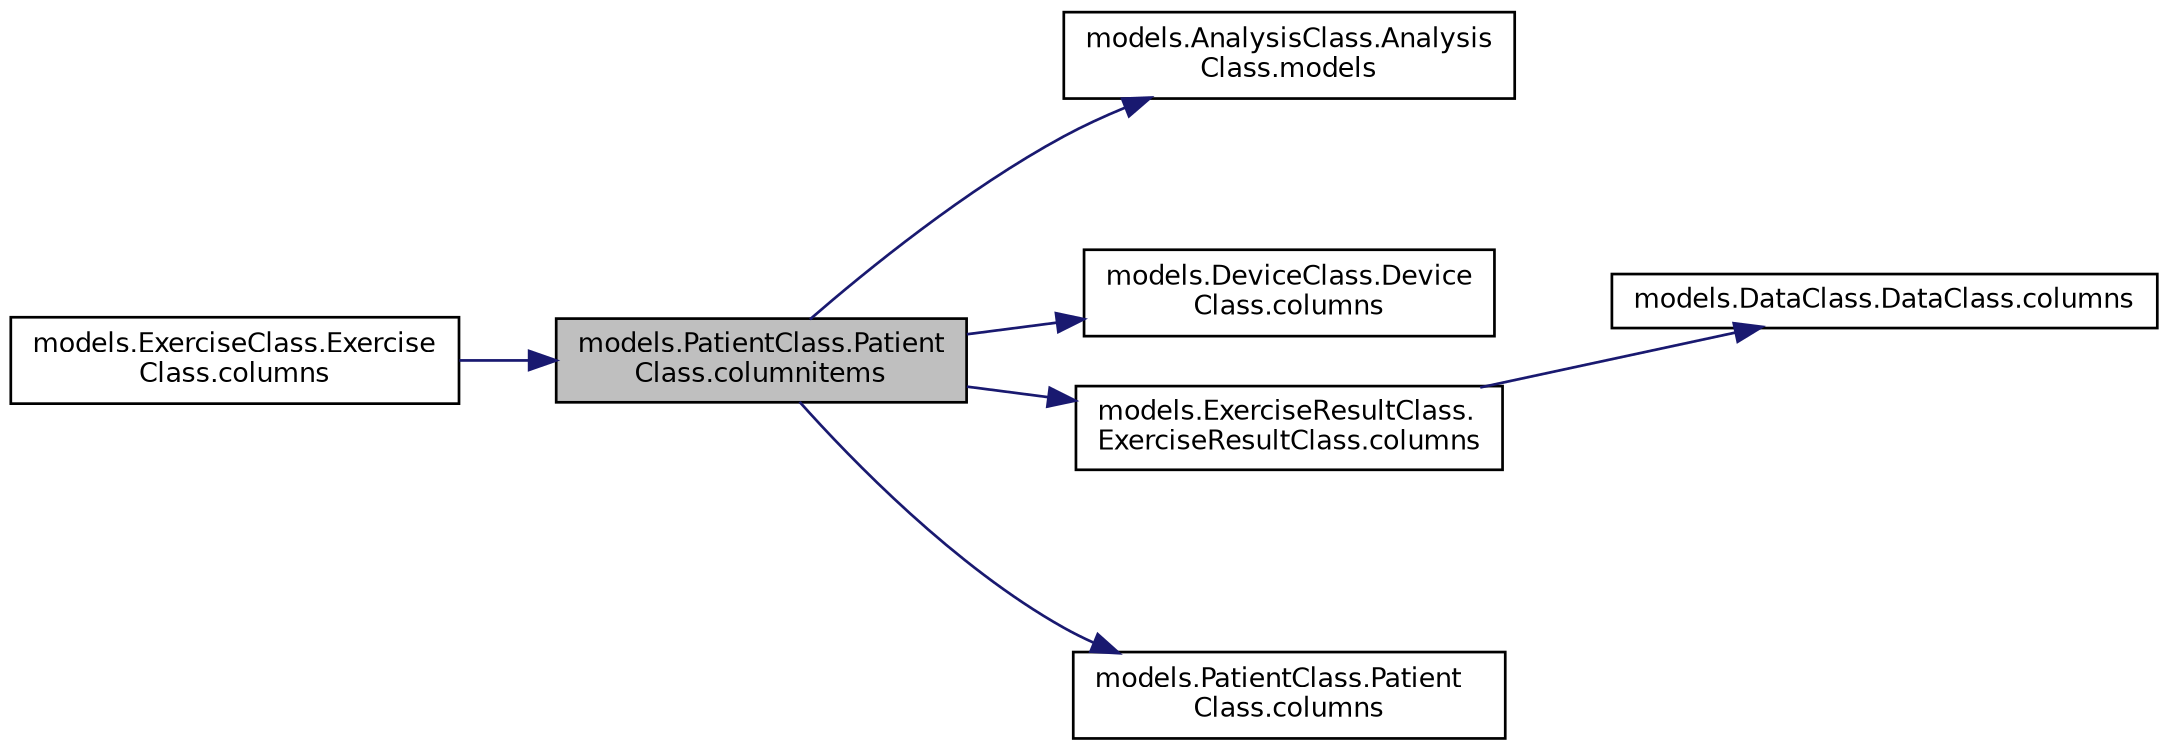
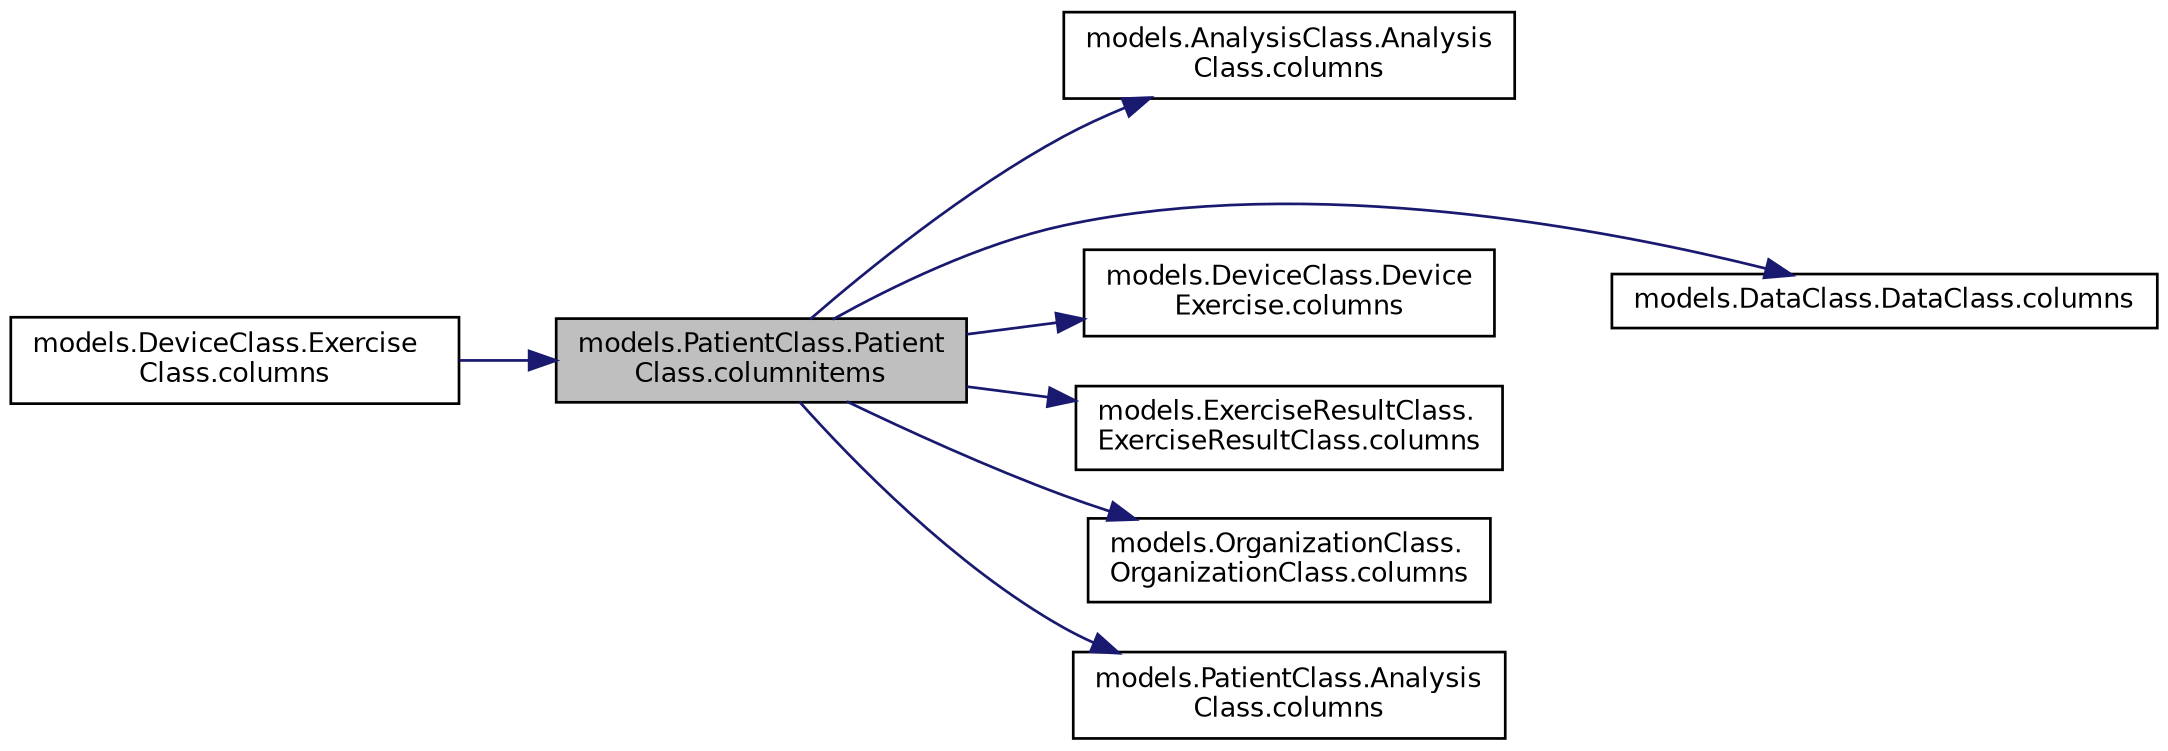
node "models.AnalysisClass.Analysis Class.models": label "models.AnalysisClass.Analysis Class.models" -> "models.AnalysisClass.Analysis Class.columns"
node "models.DeviceClass.Device Class.columns": label "models.DeviceClass.Device Class.columns" -> "models.DeviceClass.Device Exercise.columns"
node "models.ExerciseClass.Exercise Class.columns": label "models.ExerciseClass.Exercise Class.columns" -> "models.DeviceClass.Exercise Class.columns"
edge "models.ExerciseResultClass. ExerciseResultClass.columns" -> "models.DataClass.DataClass.columns": now "models.PatientClass.Patient Class.columnitems" -> "models.DataClass.DataClass.columns"
node "models.OrganizationClass. OrganizationClass.columns": added
node "models.PatientClass.Patient Class.columns": label "models.PatientClass.Patient Class.columns" -> "models.PatientClass.Analysis Class.columns"
